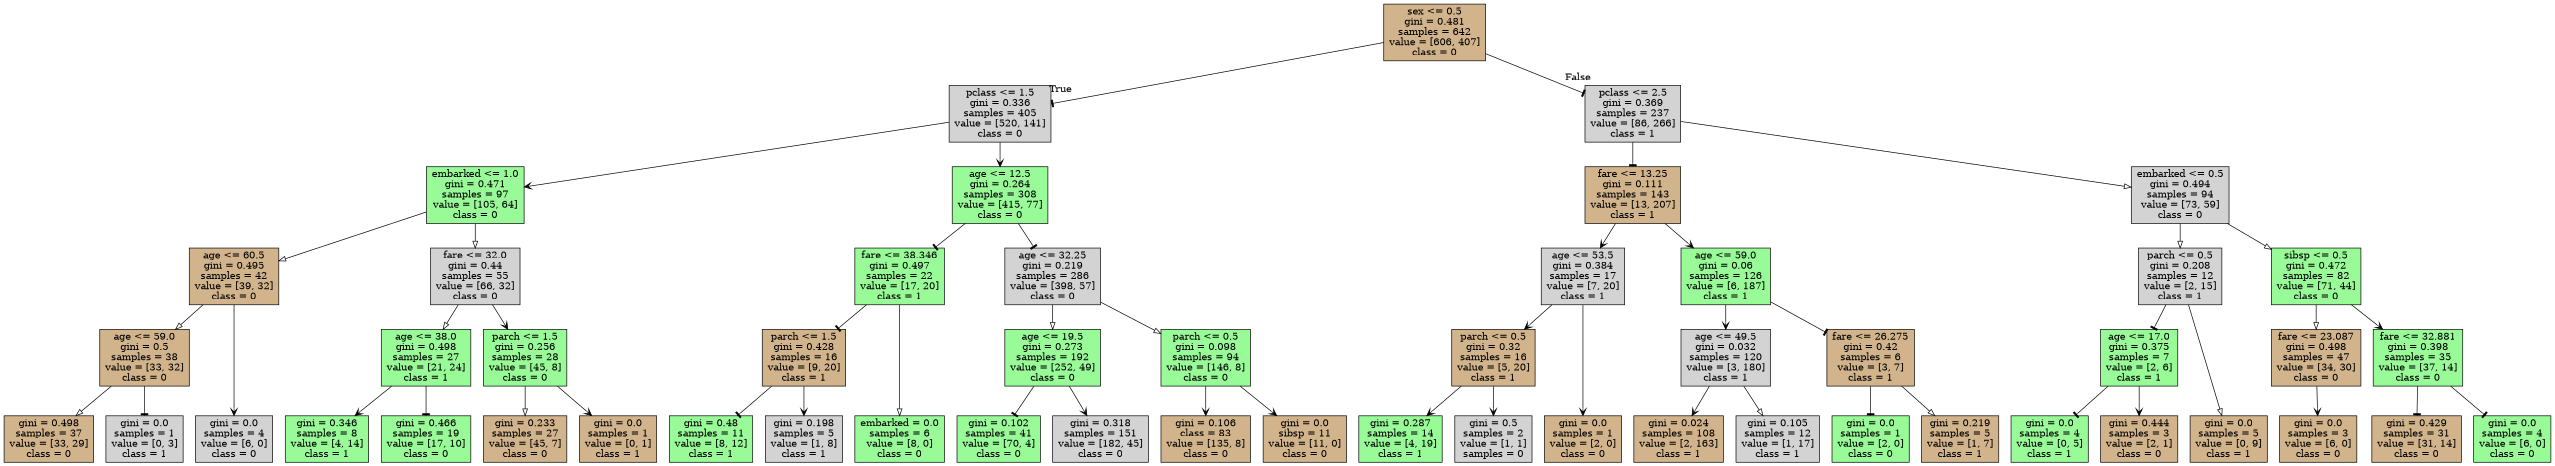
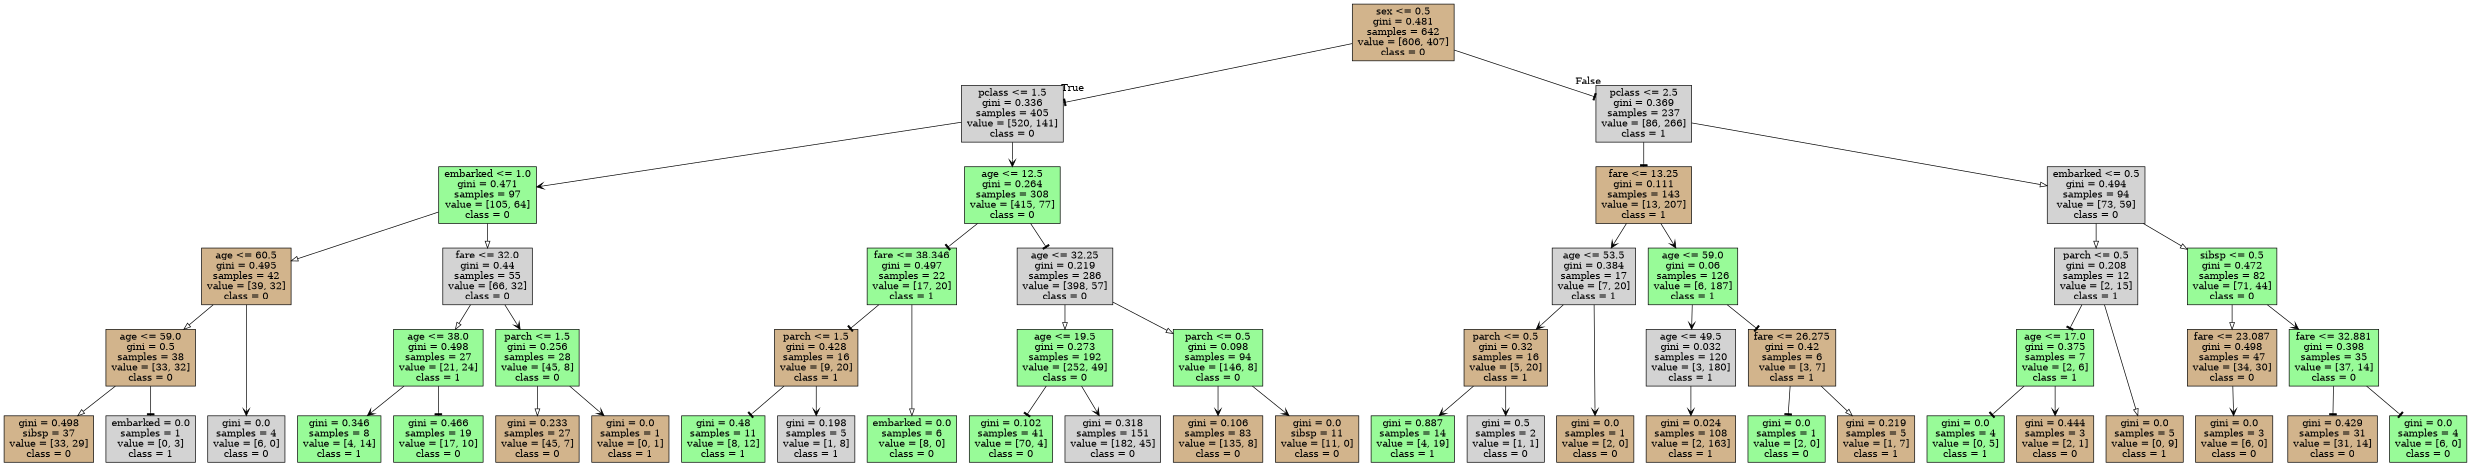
node "gini = 0.498 samples = 37 value = [33, 29] class = 0": label "gini = 0.498 samples = 37 value = [33, 29] class = 0" -> "gini = 0.498 sibsp = 37 value = [33, 29] class = 0"
node "gini = 0.0 samples = 1 value = [0, 3] class = 1": label "gini = 0.0 samples = 1 value = [0, 3] class = 1" -> "embarked = 0.0 samples = 1 value = [0, 3] class = 1"
node "gini = 0.106 class = 83 value = [135, 8] class = 0": label "gini = 0.106 class = 83 value = [135, 8] class = 0" -> "gini = 0.106 samples = 83 value = [135, 8] class = 0"
node "gini = 0.287 samples = 14 value = [4, 19] class = 1": label "gini = 0.287 samples = 14 value = [4, 19] class = 1" -> "gini = 0.887 samples = 14 value = [4, 19] class = 1"
node "gini = 0.5 samples = 2 value = [1, 1] samples = 0": label "gini = 0.5 samples = 2 value = [1, 1] samples = 0" -> "gini = 0.5 samples = 2 value = [1, 1] class = 0"
node "gini = 0.105 samples = 12 value = [1, 17] class = 1": removed
